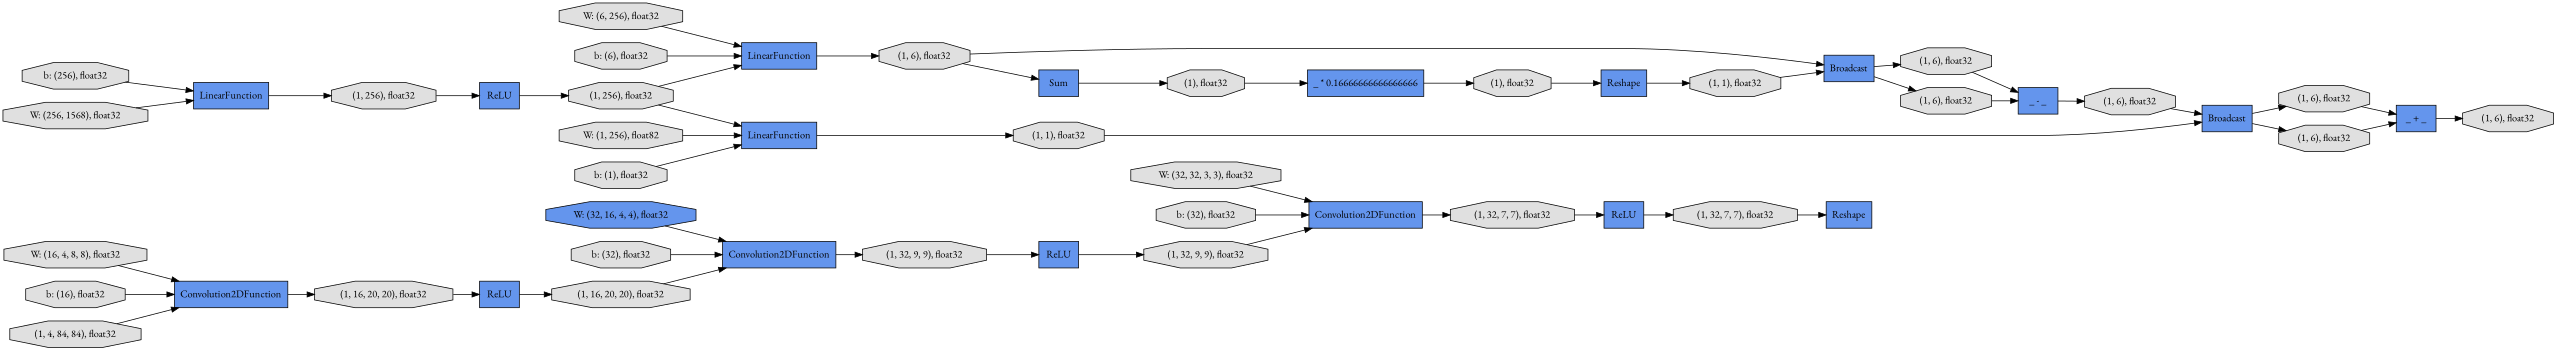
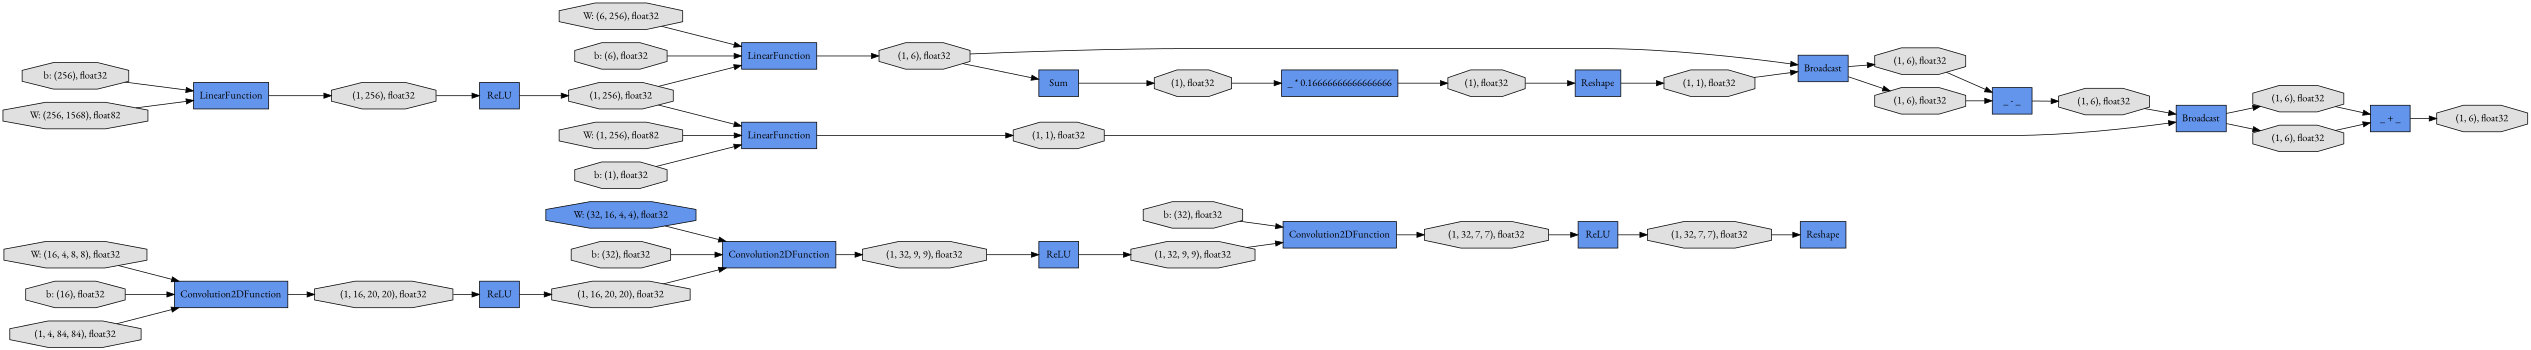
node "W: (256, 1568), float32": label "W: (256, 1568), float32" -> "W: (256, 1568), float82"
node "W: (32, 32, 3, 3), float32": removed
